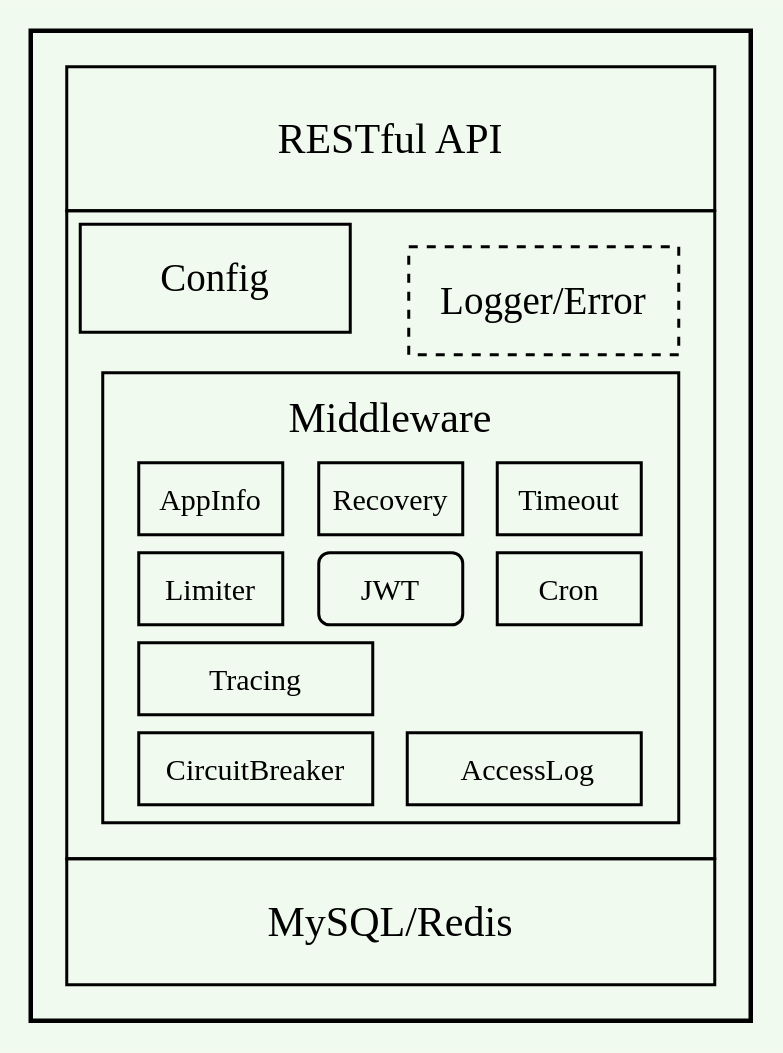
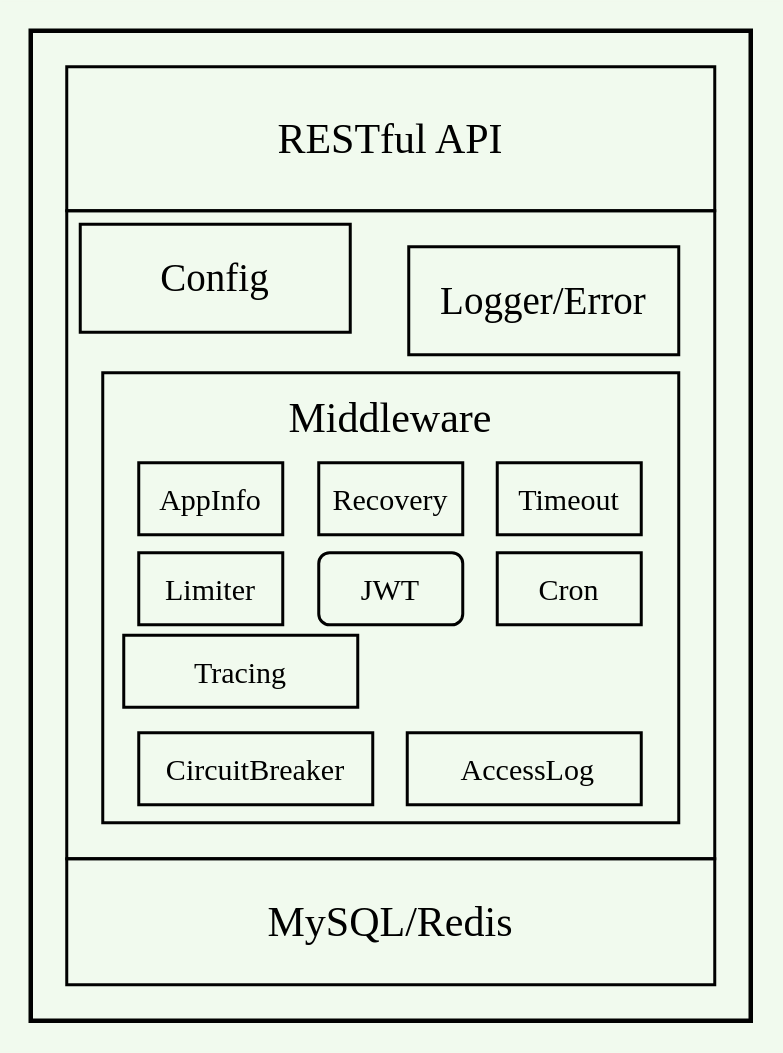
node "Logger/Error": style dashed -> solid
node "Tracing": moved (256, 679) -> (241, 671)
